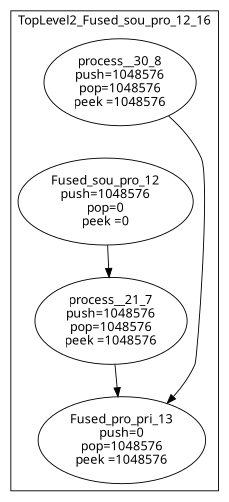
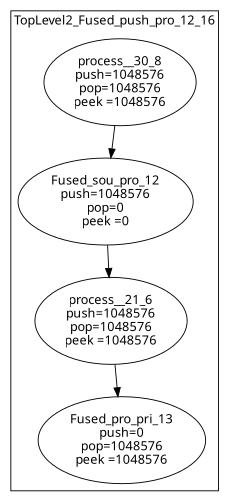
cluster "TopLevel2_Fused_sou_pro_12_16": label "TopLevel2_Fused_sou_pro_12_16" -> "TopLevel2_Fused_push_pro_12_16"
edge "process__30_8 push=1048576 pop=1048576 peek =1048576" -> "Fused_pro_pri_13 push=0 pop=1048576 peek =1048576": now "process__30_8 push=1048576 pop=1048576 peek =1048576" -> "Fused_sou_pro_12 push=1048576 pop=0 peek =0"
node "process__21_7 push=1048576 pop=1048576 peek =1048576": label "process__21_7 push=1048576 pop=1048576 peek =1048576" -> "process__21_6 push=1048576 pop=1048576 peek =1048576"
